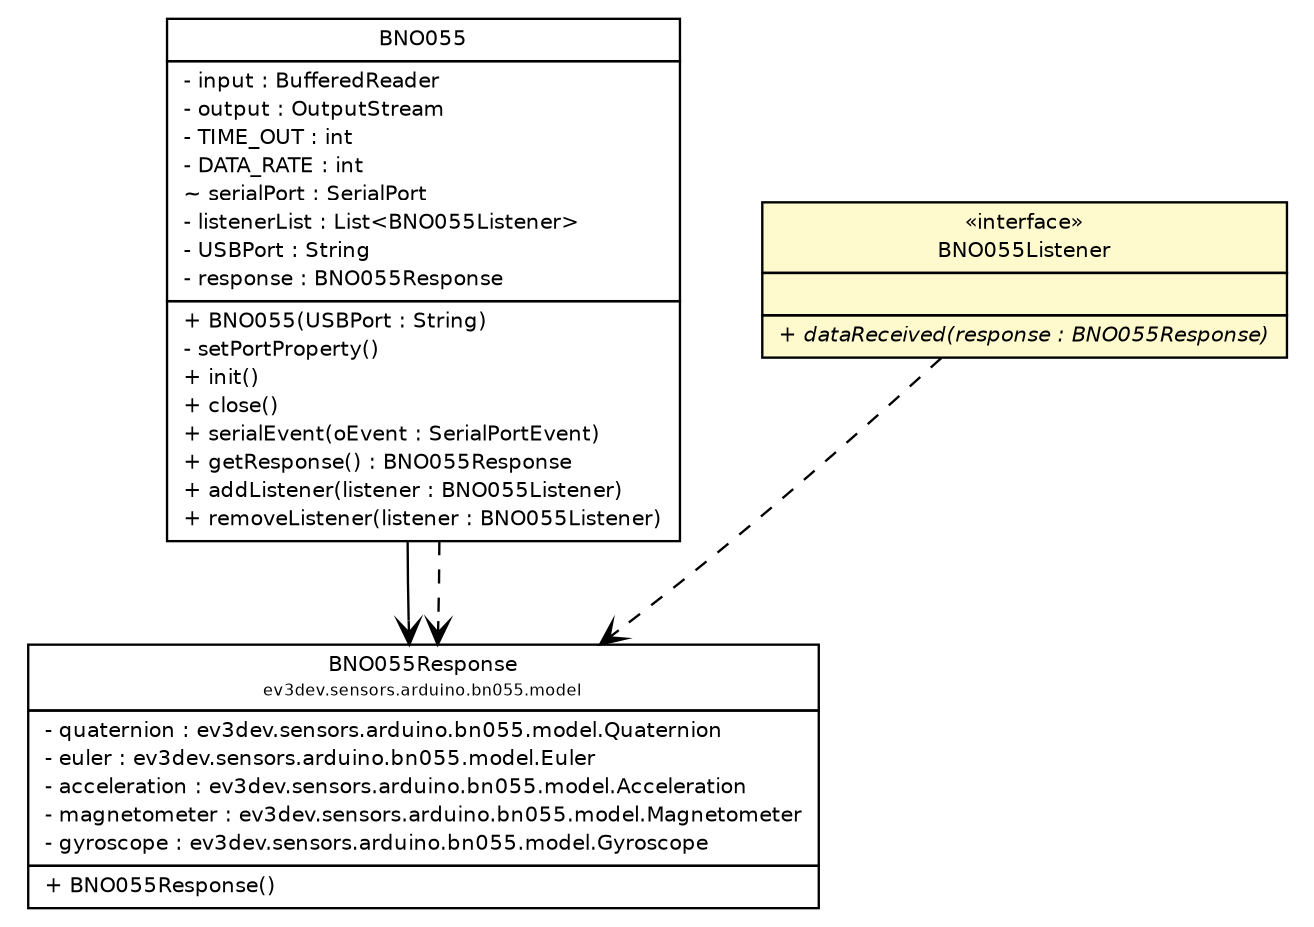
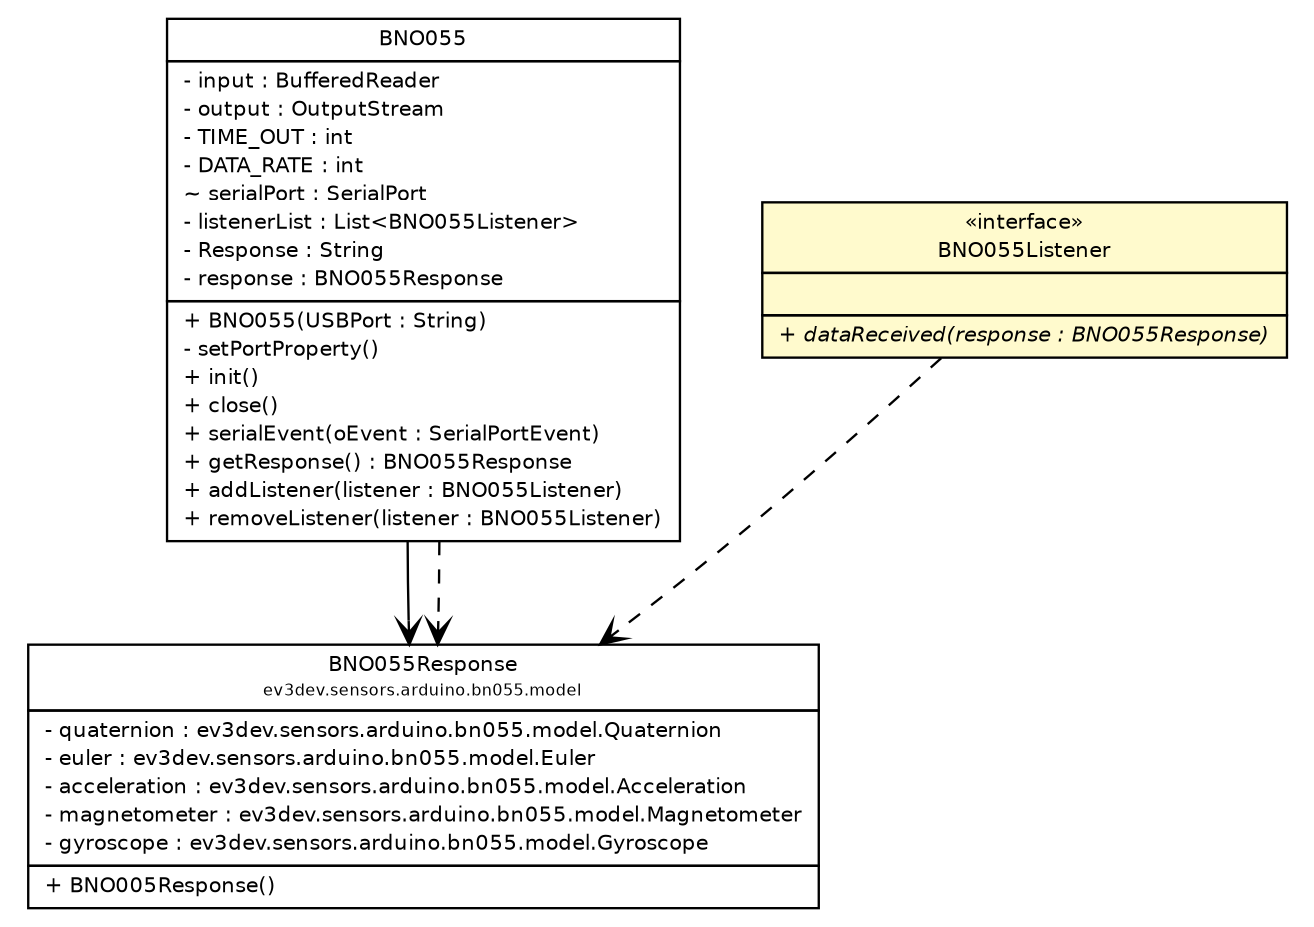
node "BNO055": text "- USBPort : String" -> "- Response : String"
node "BNO055Response": text "+ BNO055Response()" -> "+ BNO005Response()"
